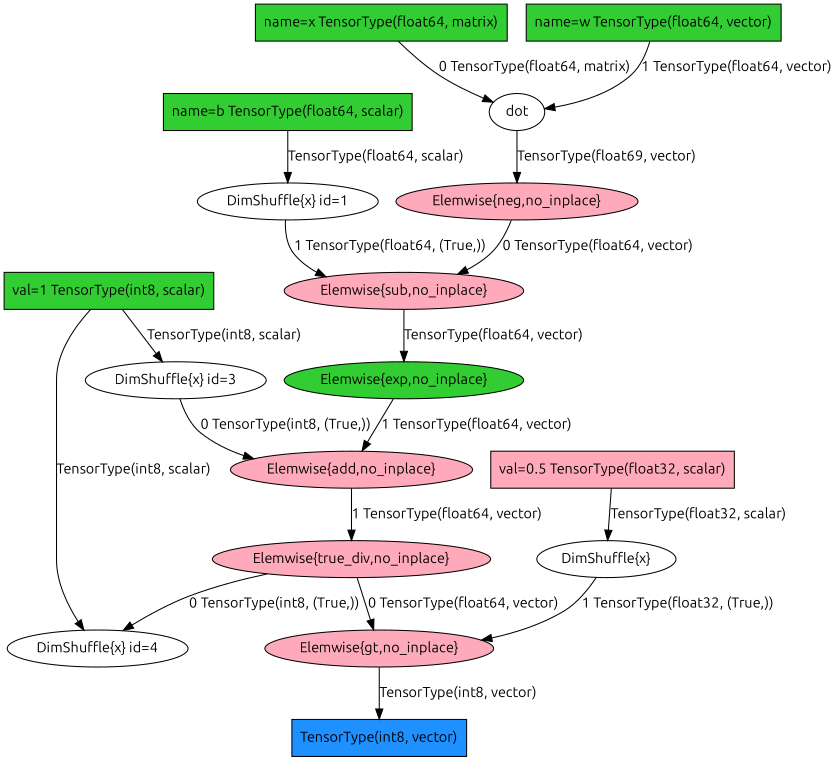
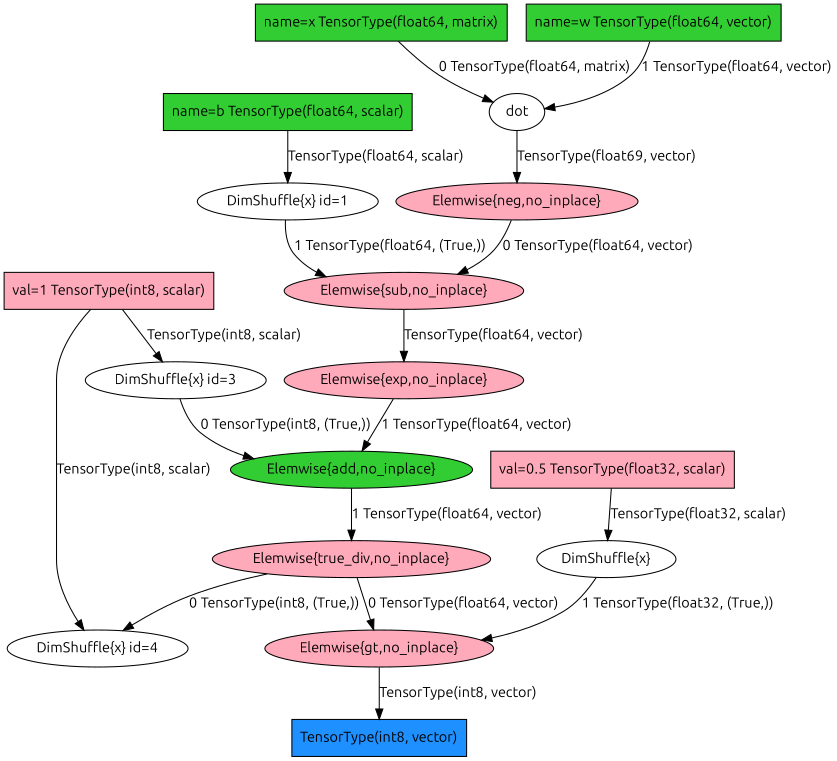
node "val=1 TensorType(int8, scalar)": fillcolor limegreen -> #ffaabb
node "Elemwise{exp,no_inplace}": fillcolor limegreen -> #ffaabb
node "Elemwise{add,no_inplace}": fillcolor #ffaabb -> limegreen
